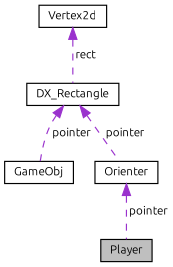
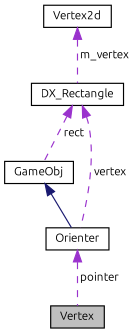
edge "DX_Rectangle" -> "Vertex2d": label " rect" -> " m_vertex"
edge "GameObj" -> "DX_Rectangle": label " pointer" -> " rect"
edge "Orienter" -> "DX_Rectangle": label " pointer" -> " vertex"
edge "Orienter" -> "GameObj": added
node "Player": label "Player" -> "Vertex"
